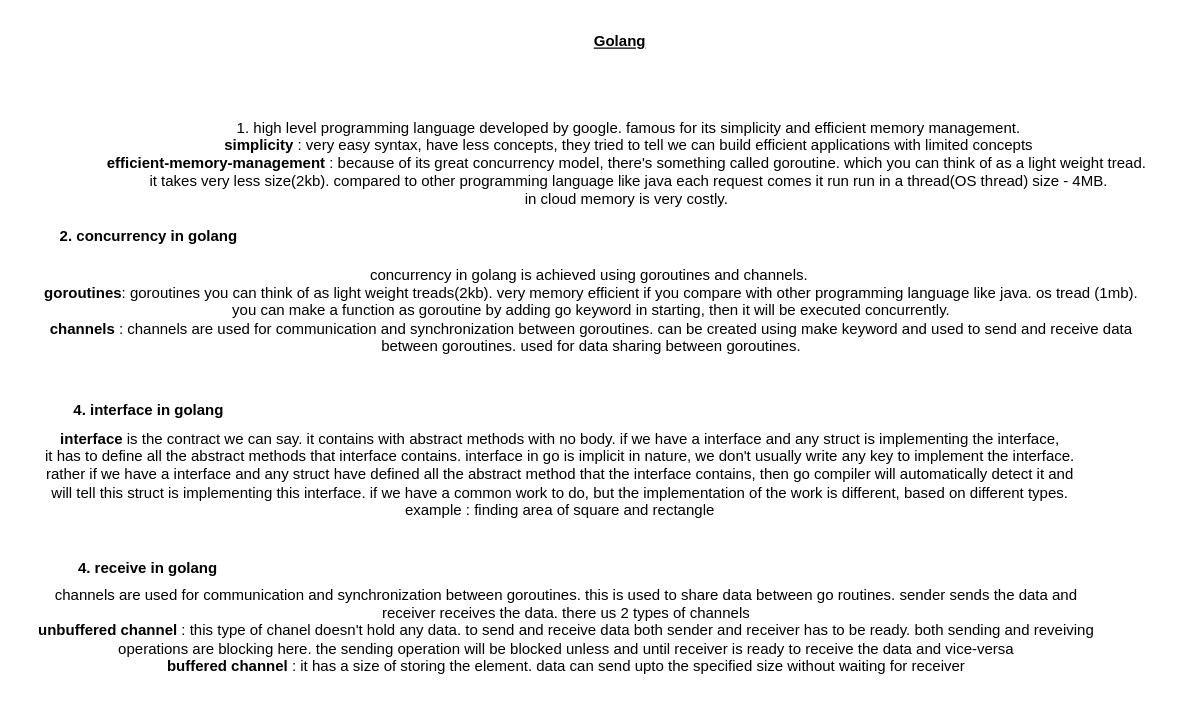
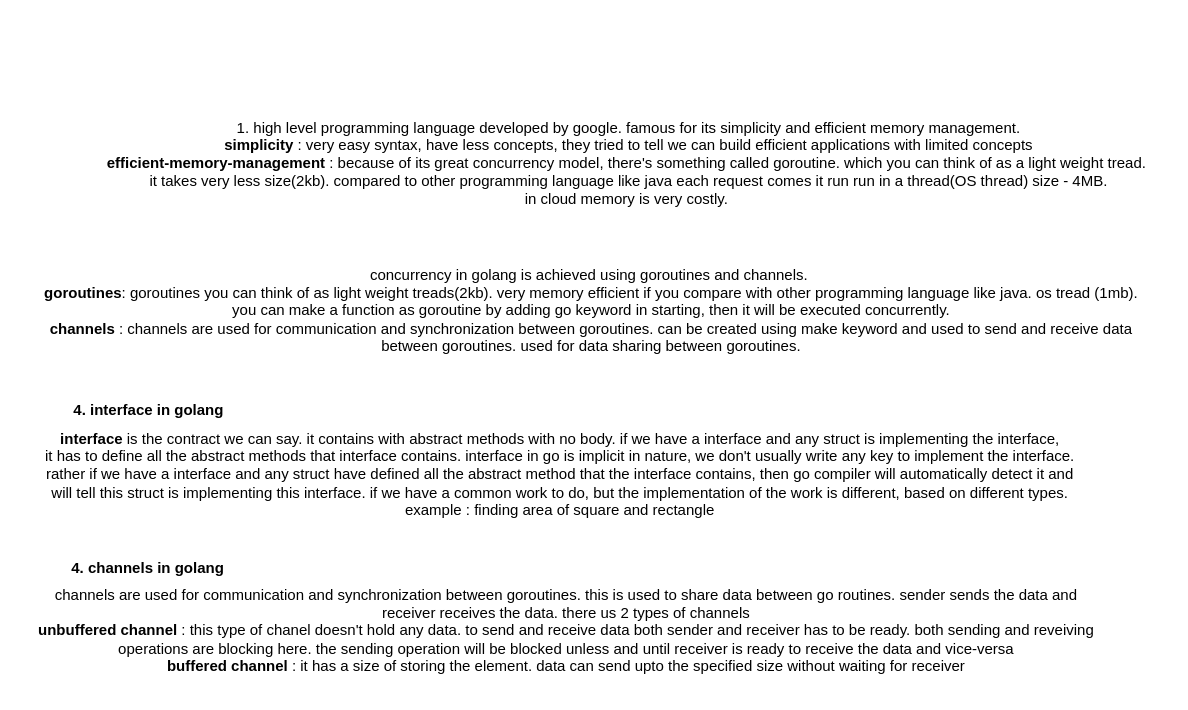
node "Golang": removed
node "2. concurrency in golang": removed
node "4. receive in golang": label "4. receive in golang" -> "4. channels in golang"
